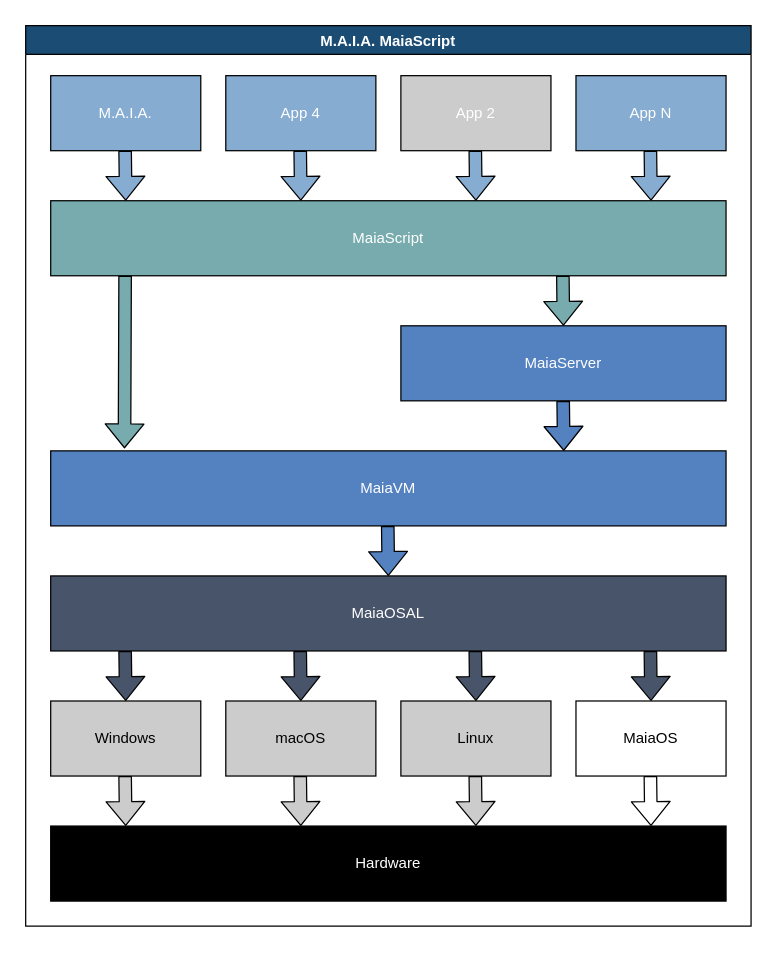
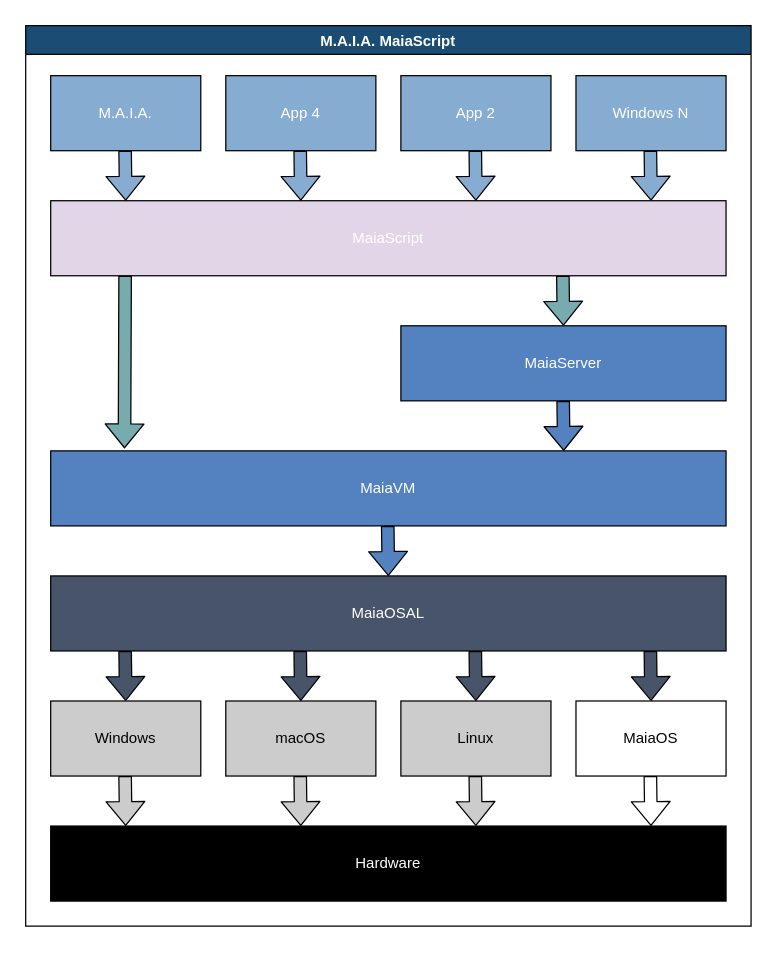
node "App 2": fillcolor #cccccc -> #86acd1
node "App N": label "App N" -> "Windows N"
node "MaiaScript": fillcolor #78abad -> #e1d5e7
